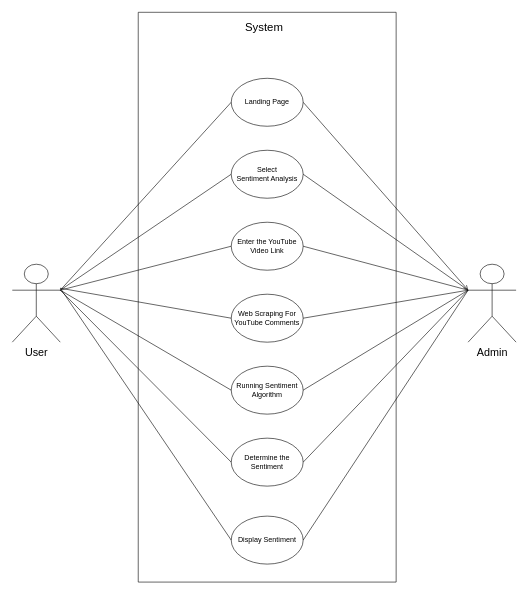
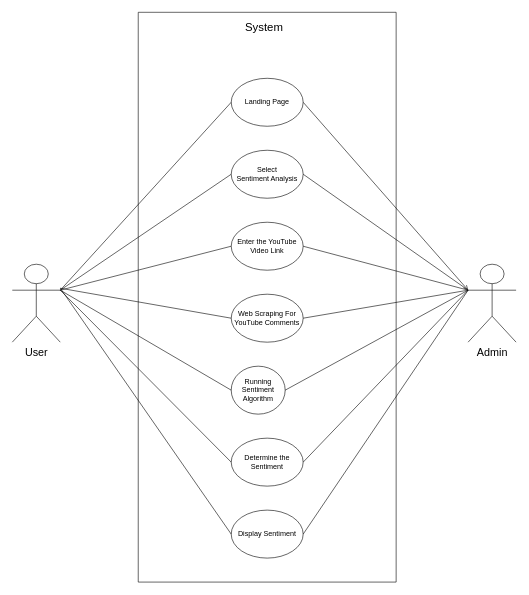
node "Running Sentiment Algorithm": size 72x48 -> 54x48
node "Display Sentiment": moved (267, 540) -> (267, 534)
